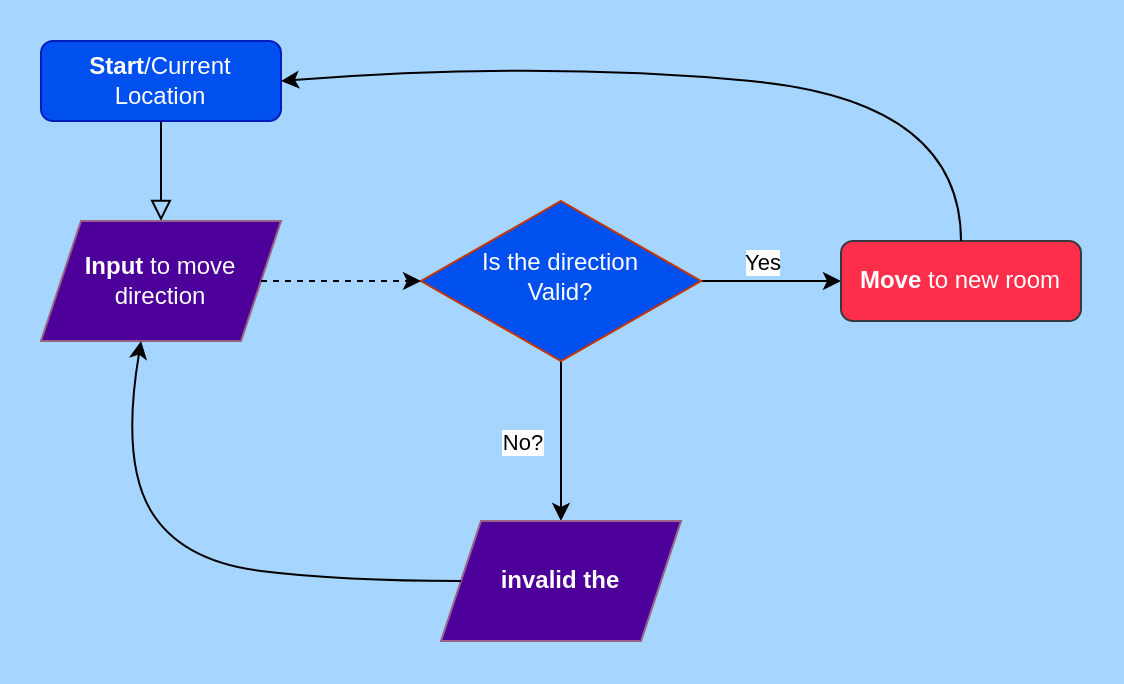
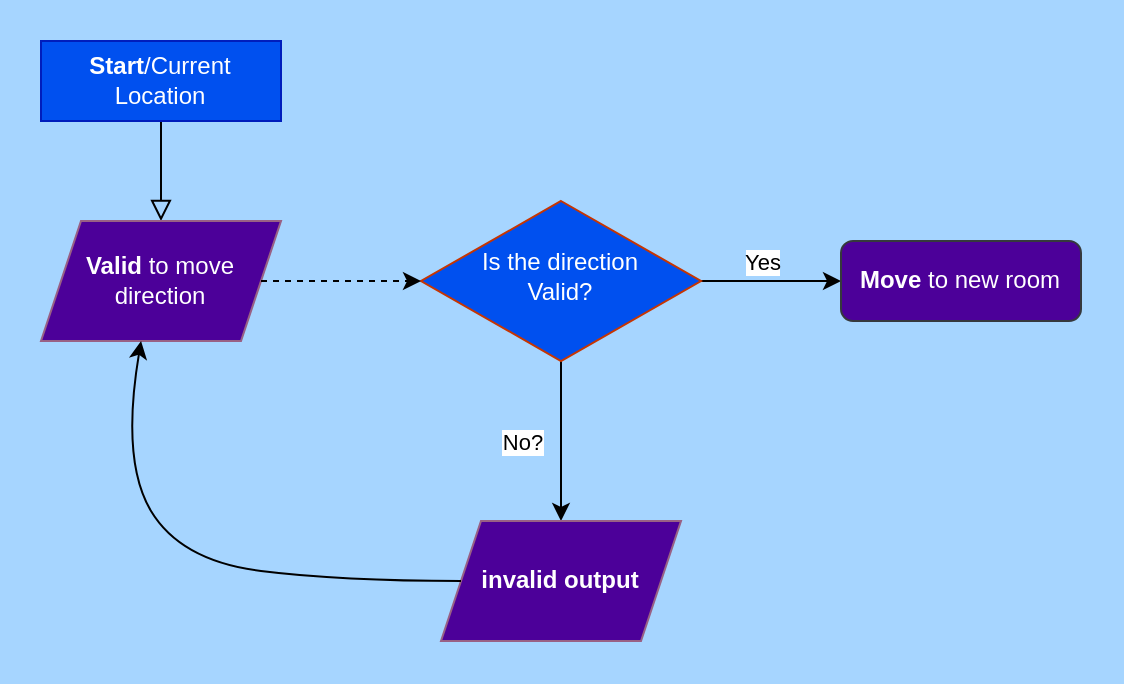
edge "Move to new room" -> "Start/Current Location": removed
node "Start/Current Location": shape rounded rectangle -> rectangle
node "Input to move direction": label "Input to move direction" -> "Valid to move direction"
node "Move to new room": fillcolor #ff2e4a -> #4c0099
node "invalid the": label "invalid the" -> "invalid output"
